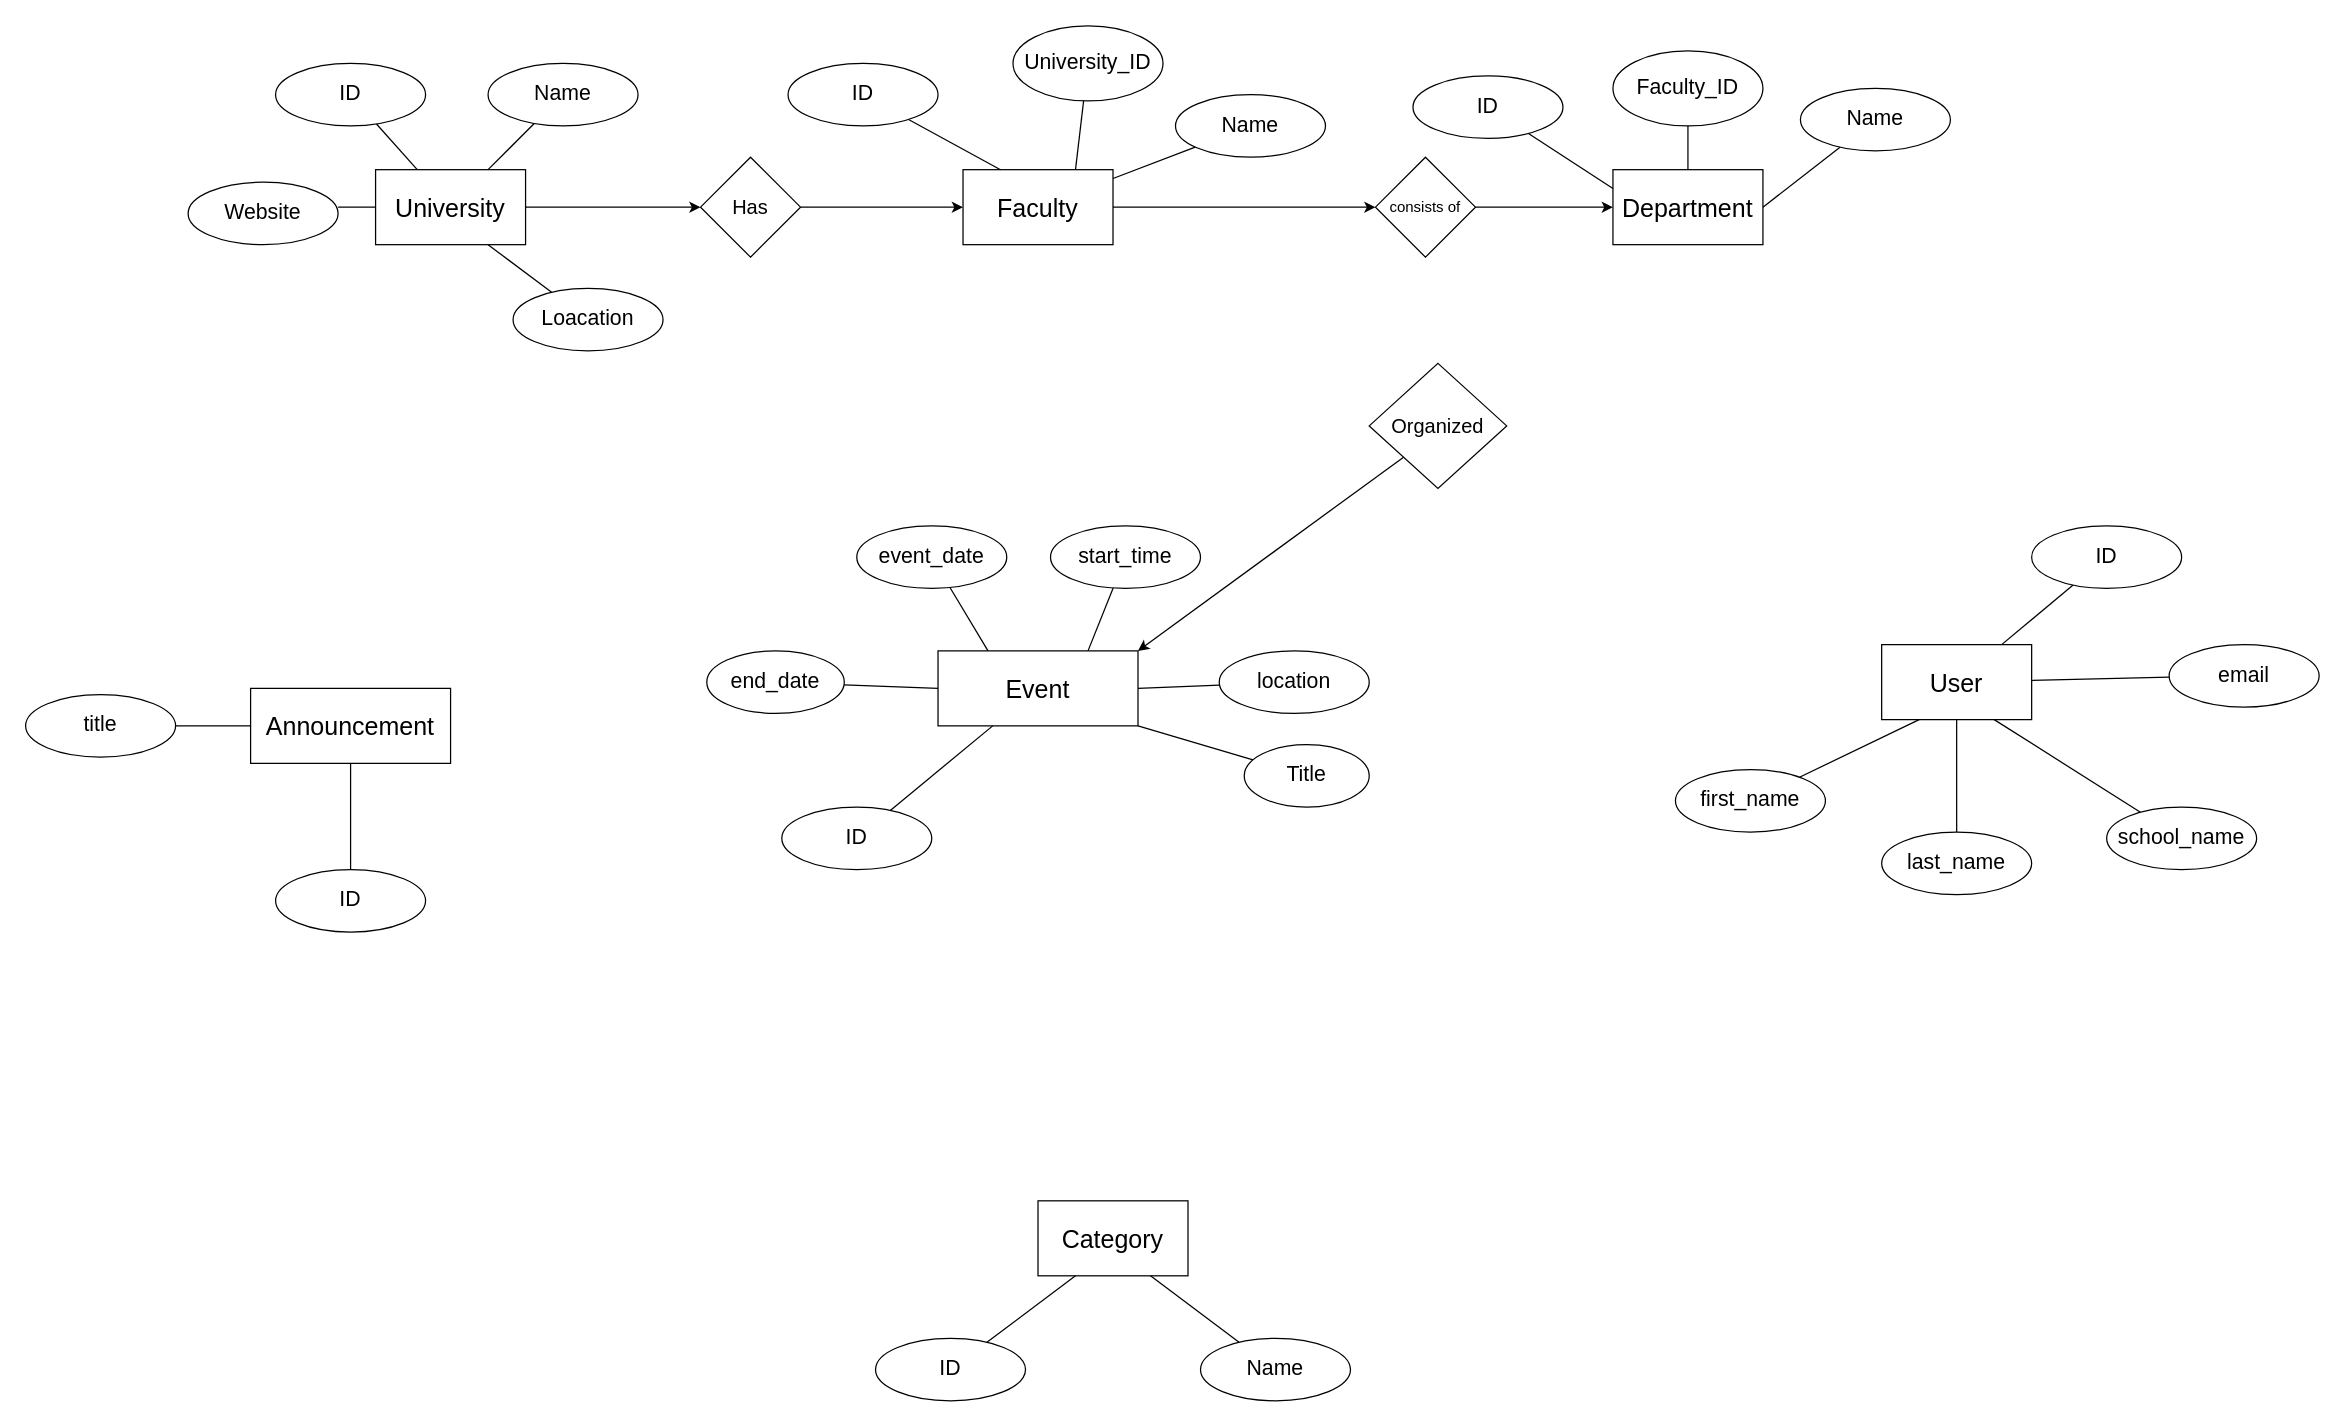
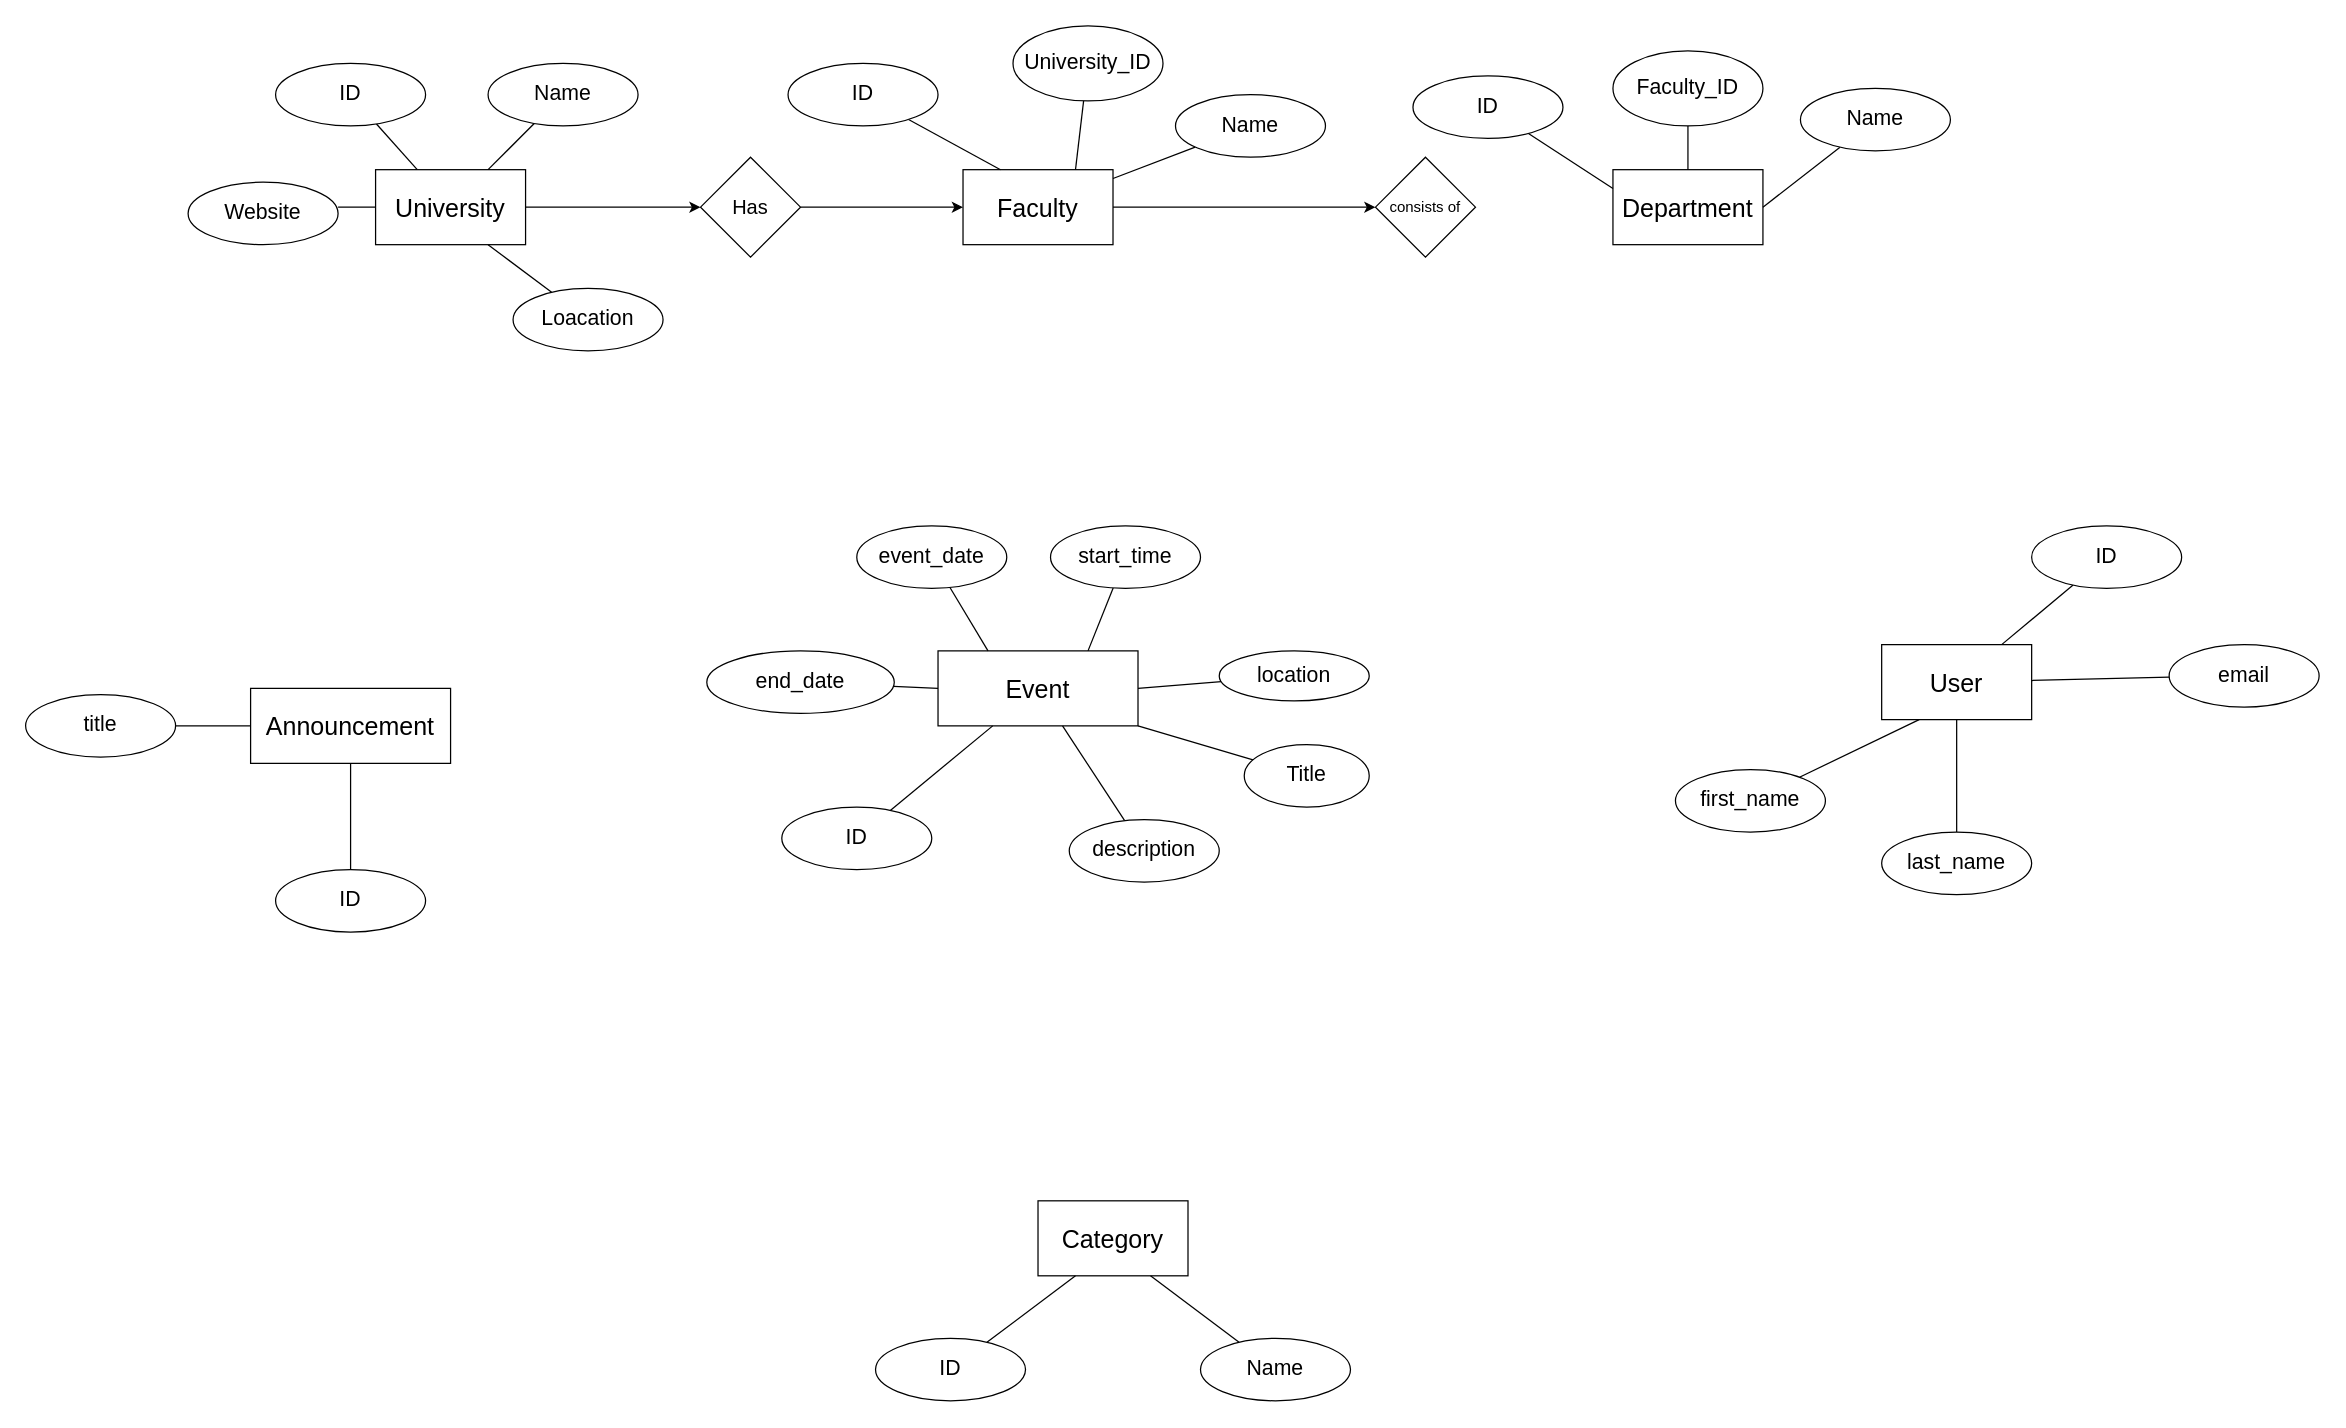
edge "consists of" -> "Department": removed
node "Organized": removed
edge "Organized" -> "Event": removed
node "end_date": size 138x63 -> 188x63
node "location": size 150x63 -> 150x50
edge "User" -- "school_name": removed
edge "Event" -- "description": added
node "school_name": removed
node "description": added
